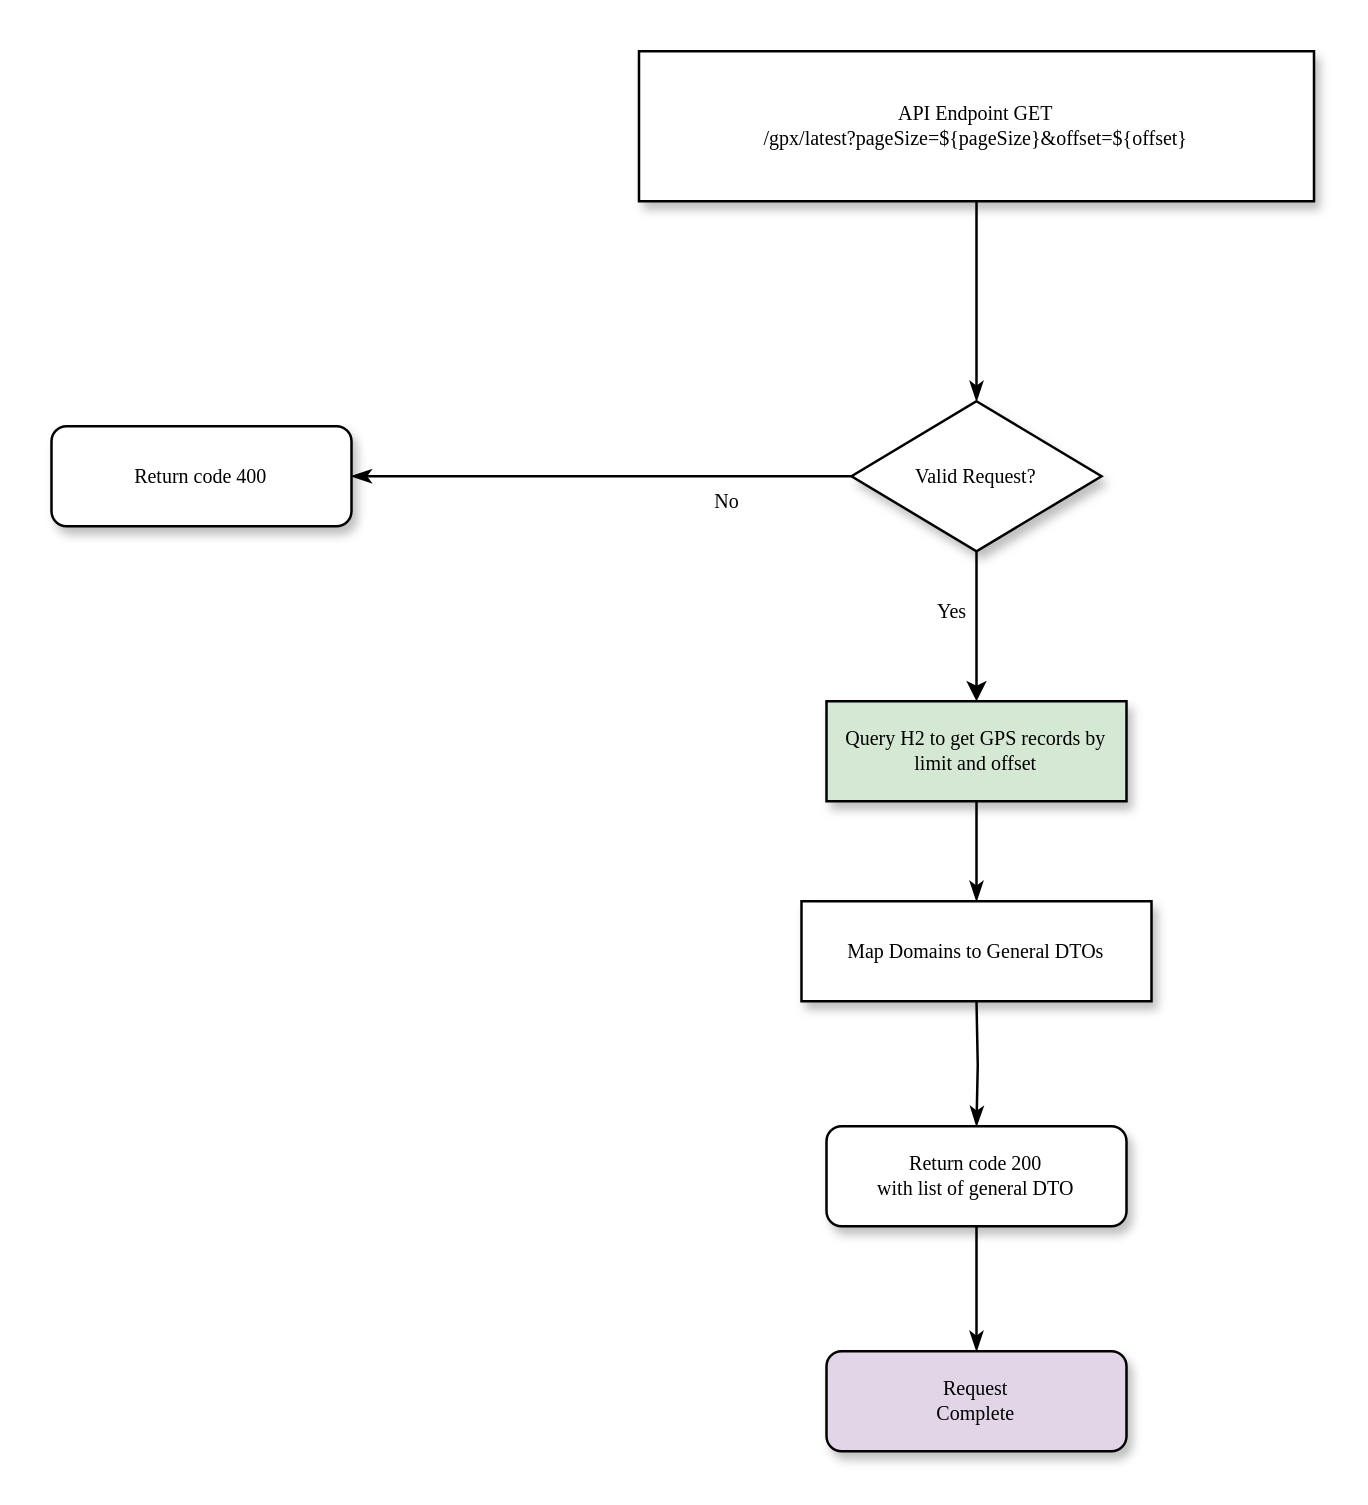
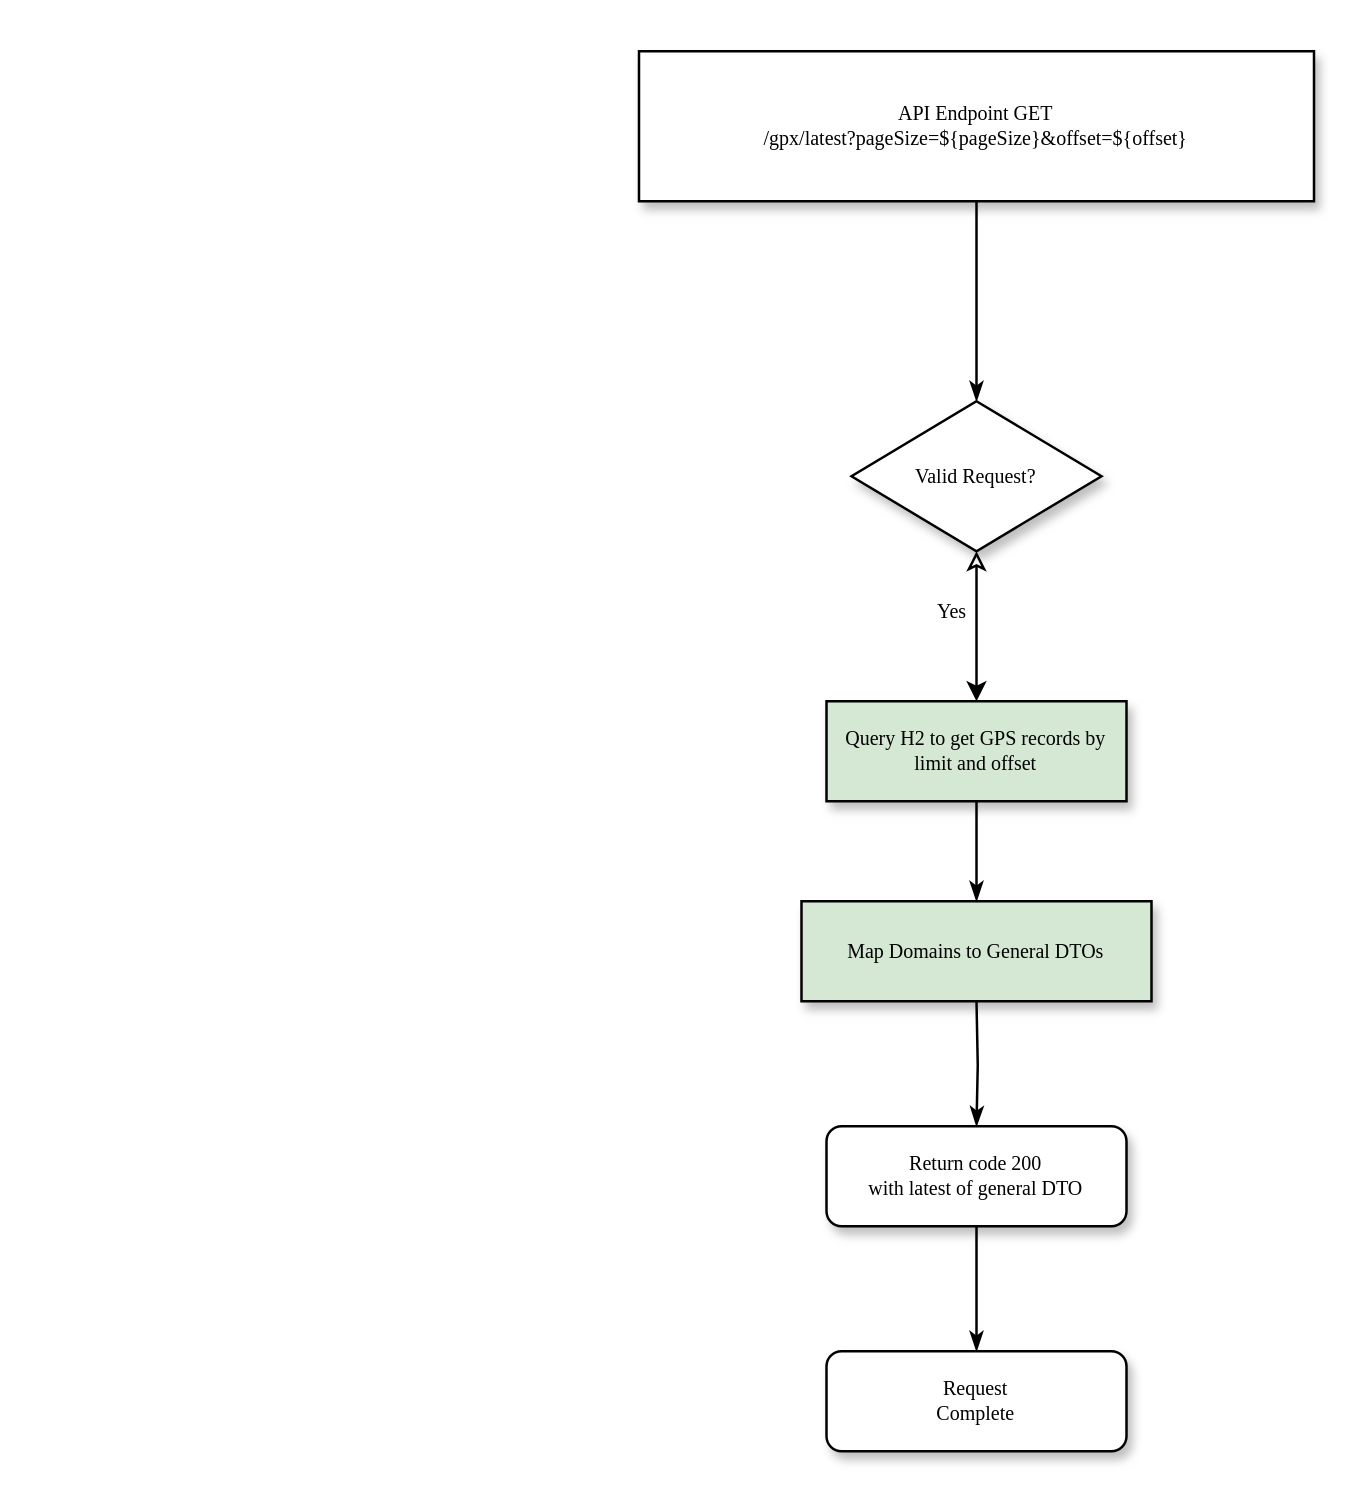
node "Return code 400": removed
edge "Valid Request?" -> "Return code 400": removed, label "No"
edge "Valid Request?" -> "Query H2 to get GPS records by limit and offset": arrowhead none -> classic
node "Map Domains to General DTOs": fillcolor #ffffff -> #d5e8d4
node "Return code 200 with list of general DTO": label "Return code 200 with list of general DTO" -> "Return code 200 with latest of general DTO"
node "Request Complete": fillcolor #e1d5e7 -> #ffffff
